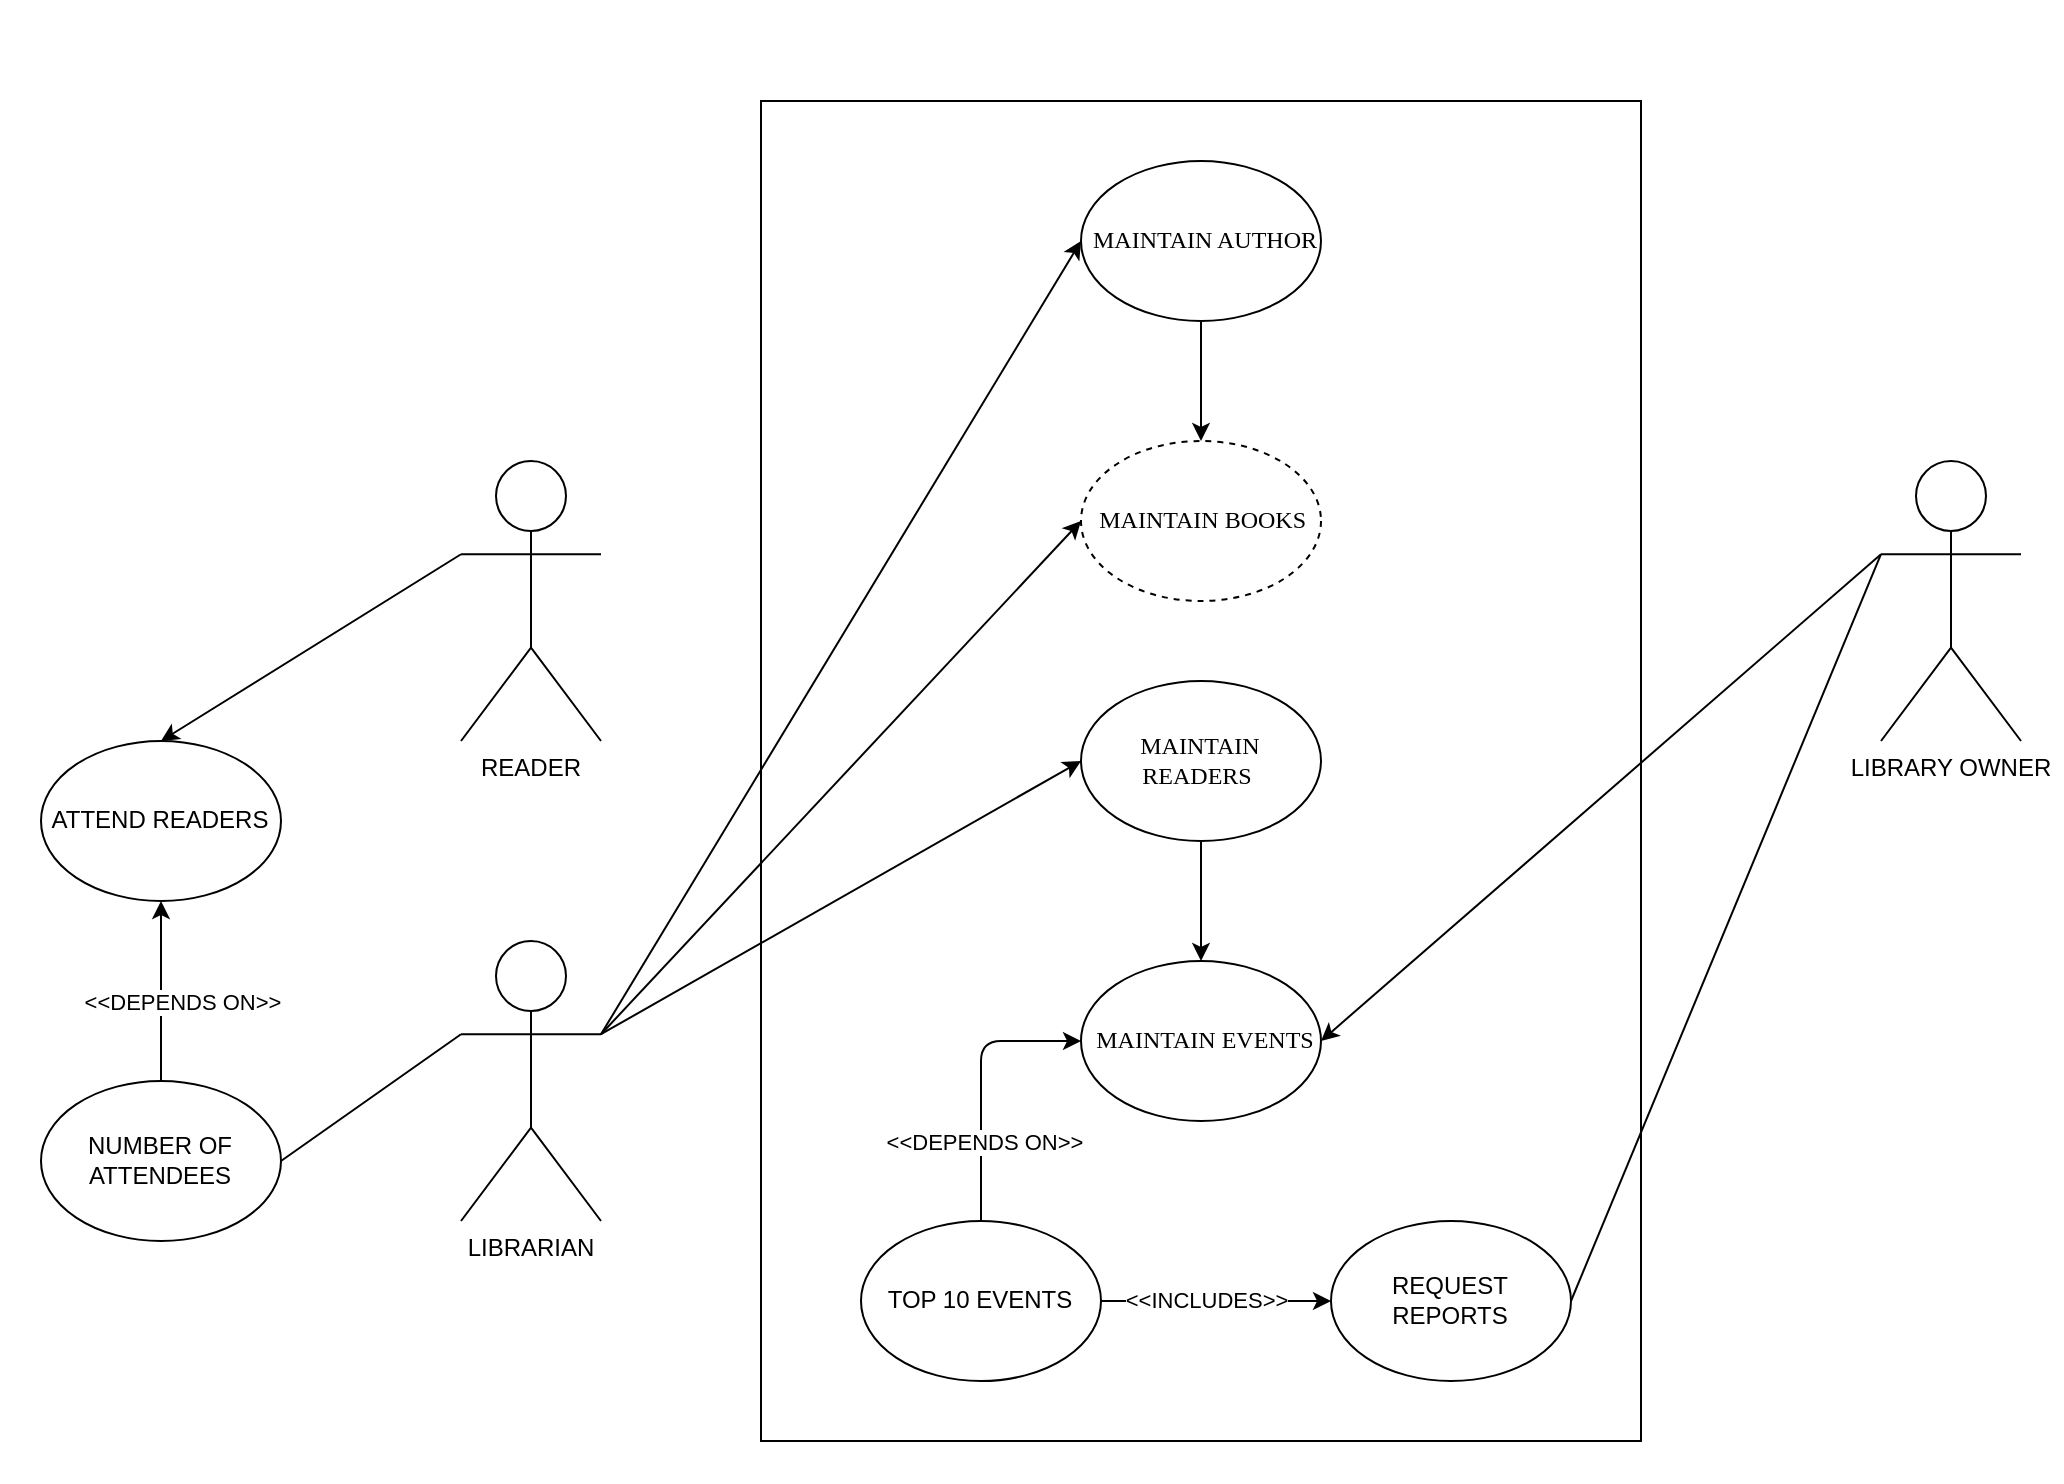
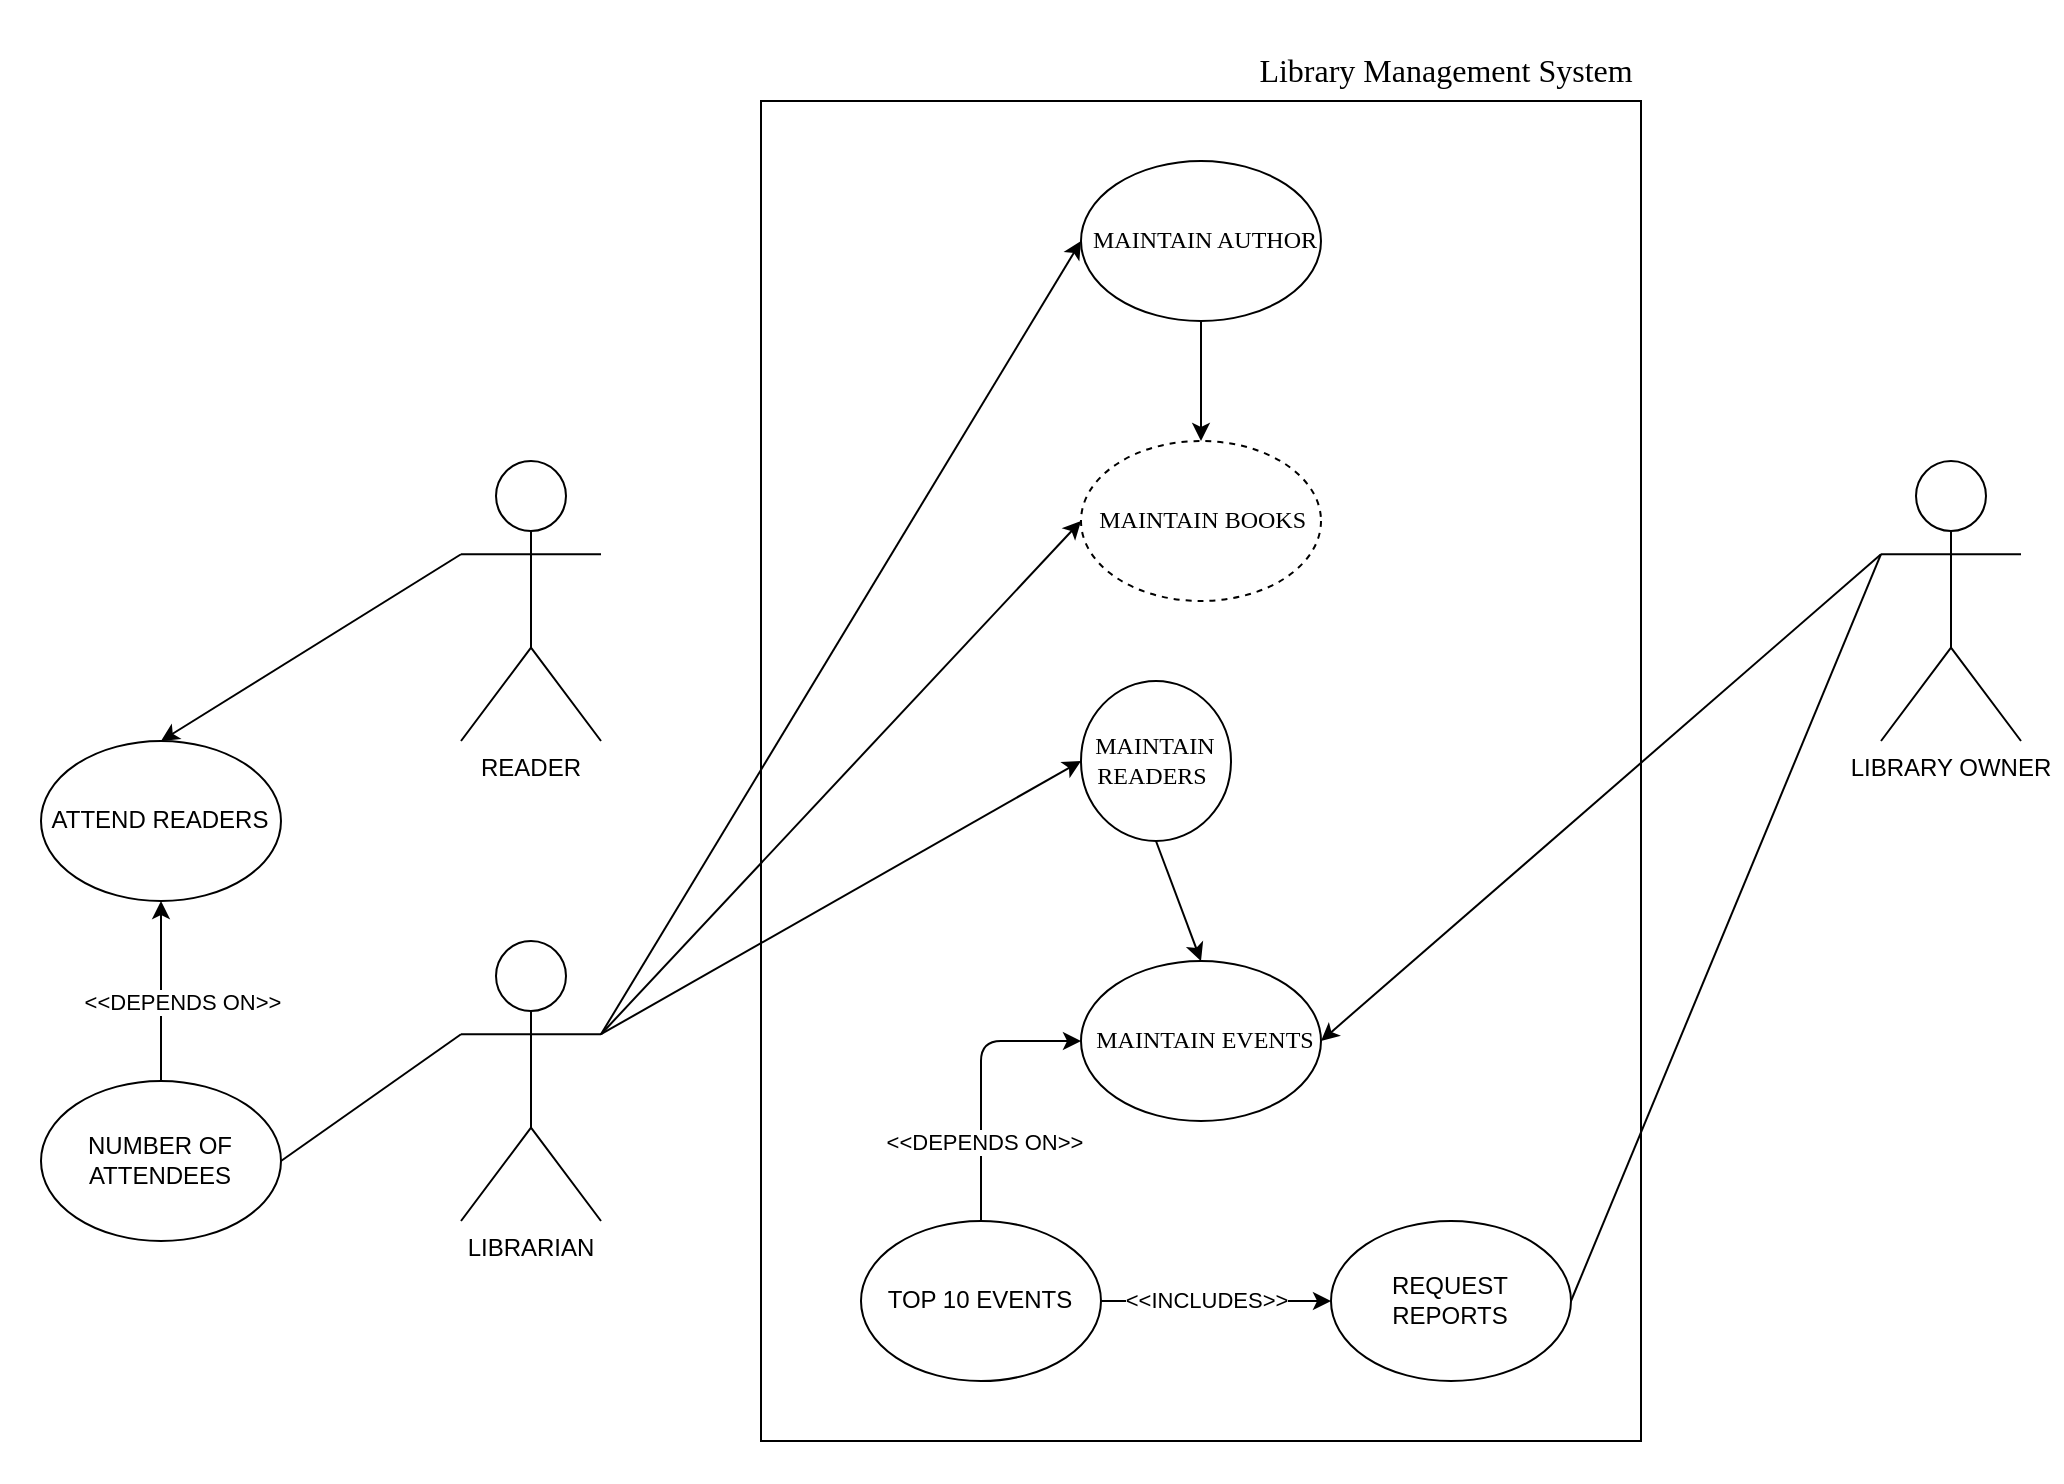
node "Library Management System": added
node "MAINTAIN READERS": size 240x160 -> 150x160
